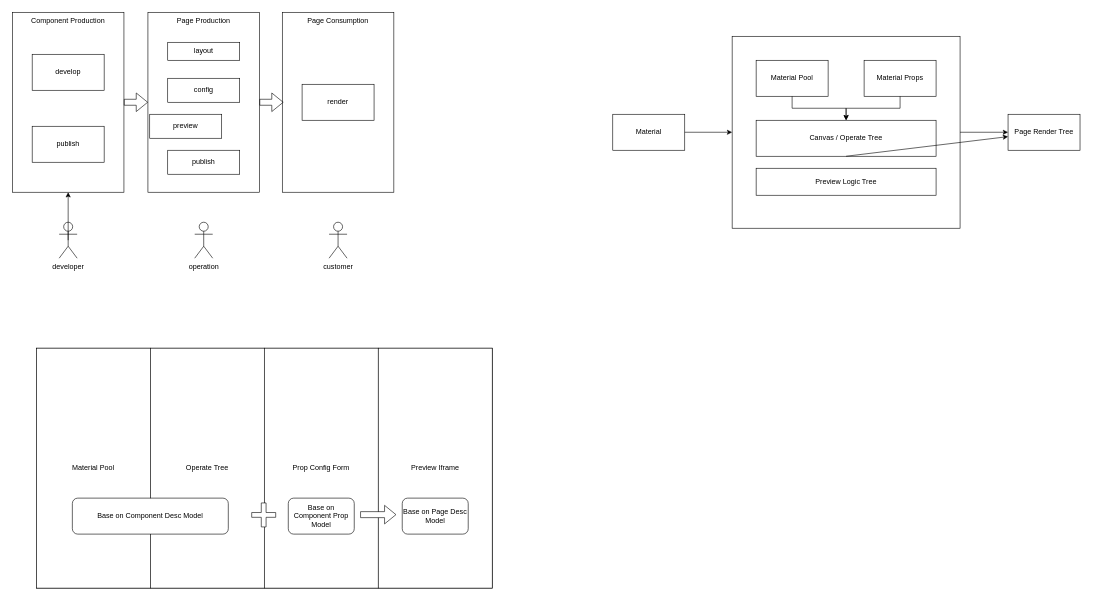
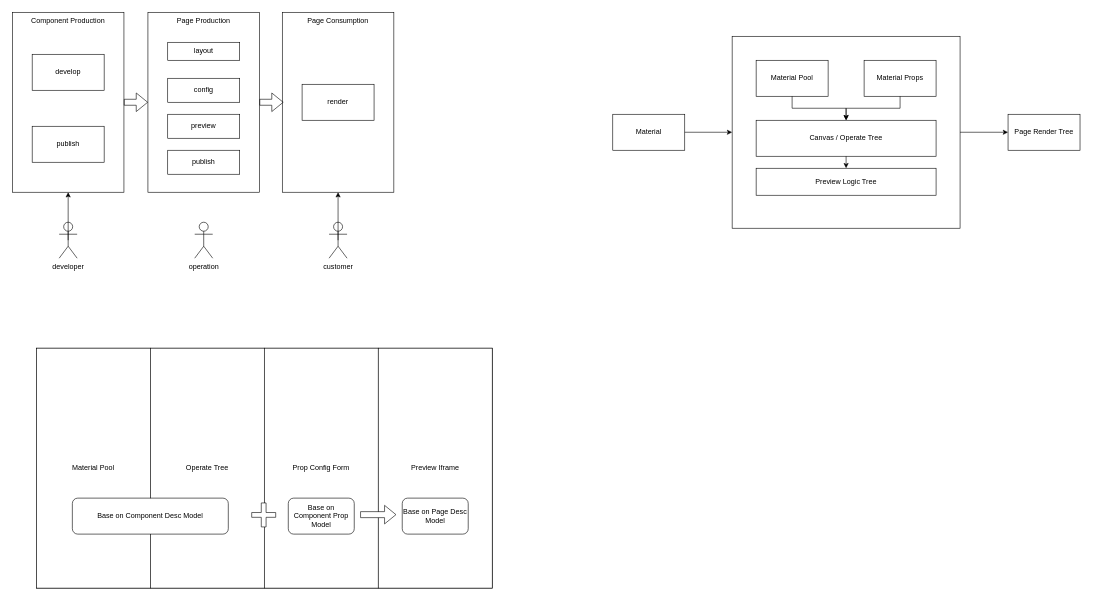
node "preview": moved (186, 126) -> (204, 126)
edge "Canvas / Operate Tree" -> "Page Render Tree": now "Canvas / Operate Tree" -> "Preview Logic Tree"
edge "customer" -> "Page Consumption": added
